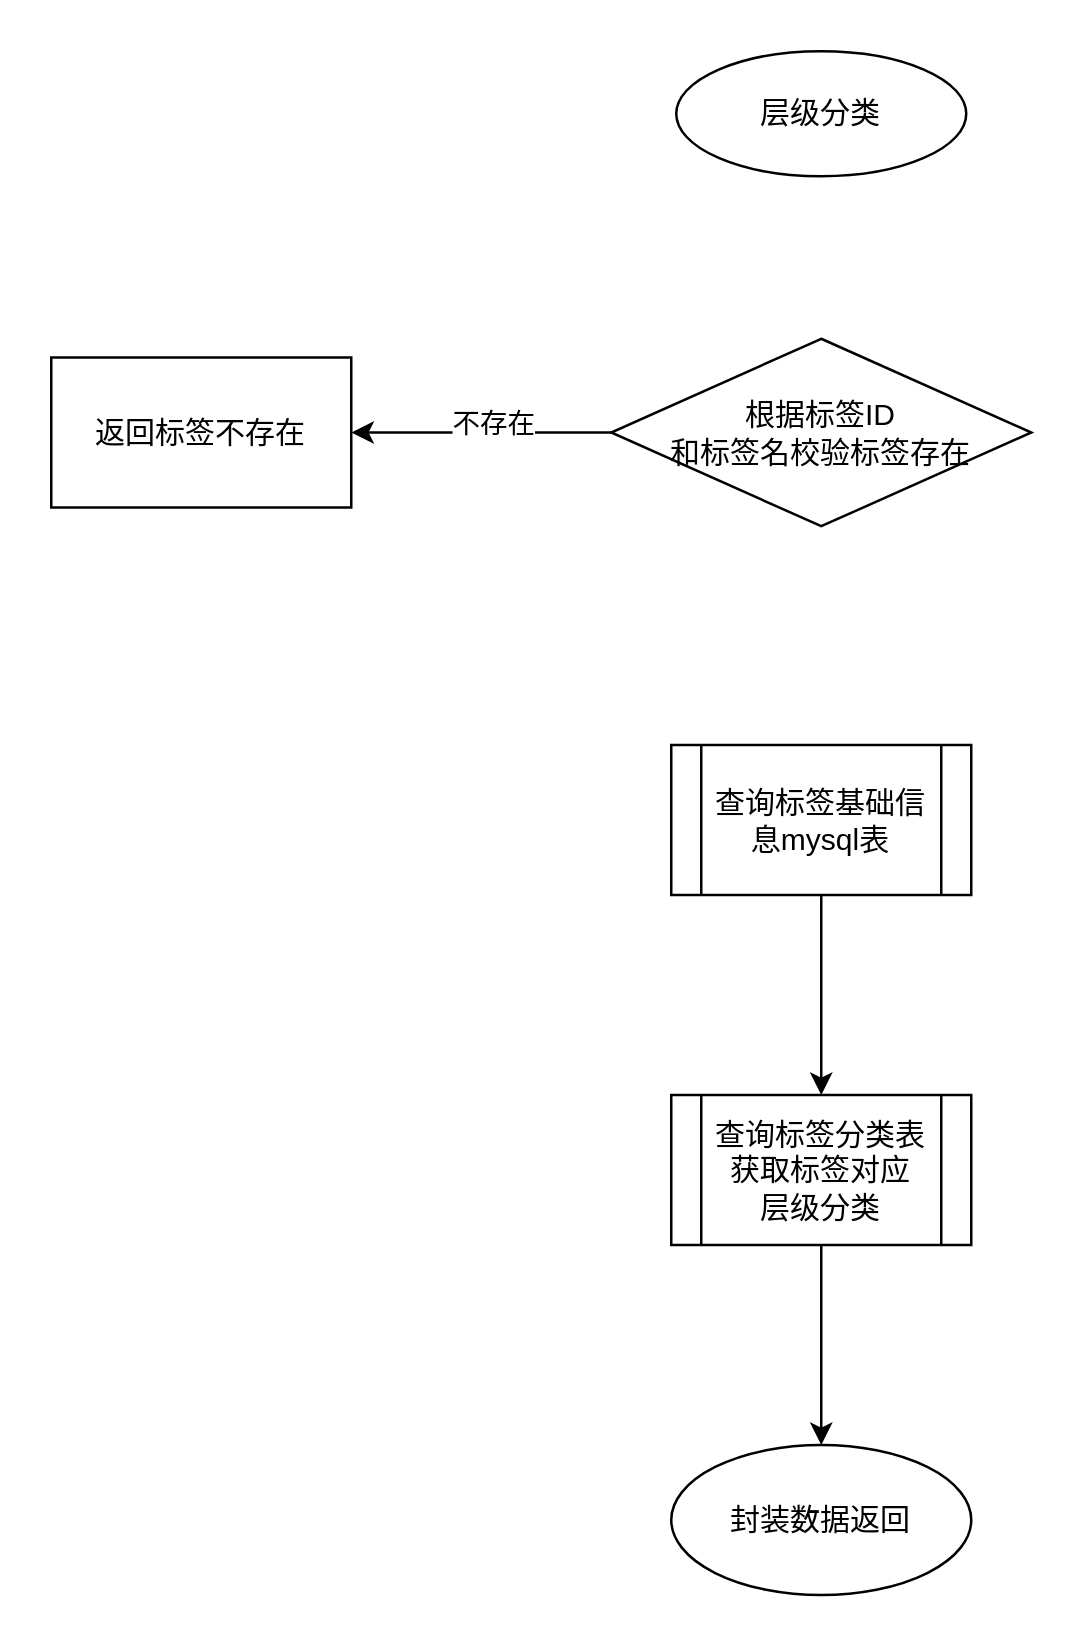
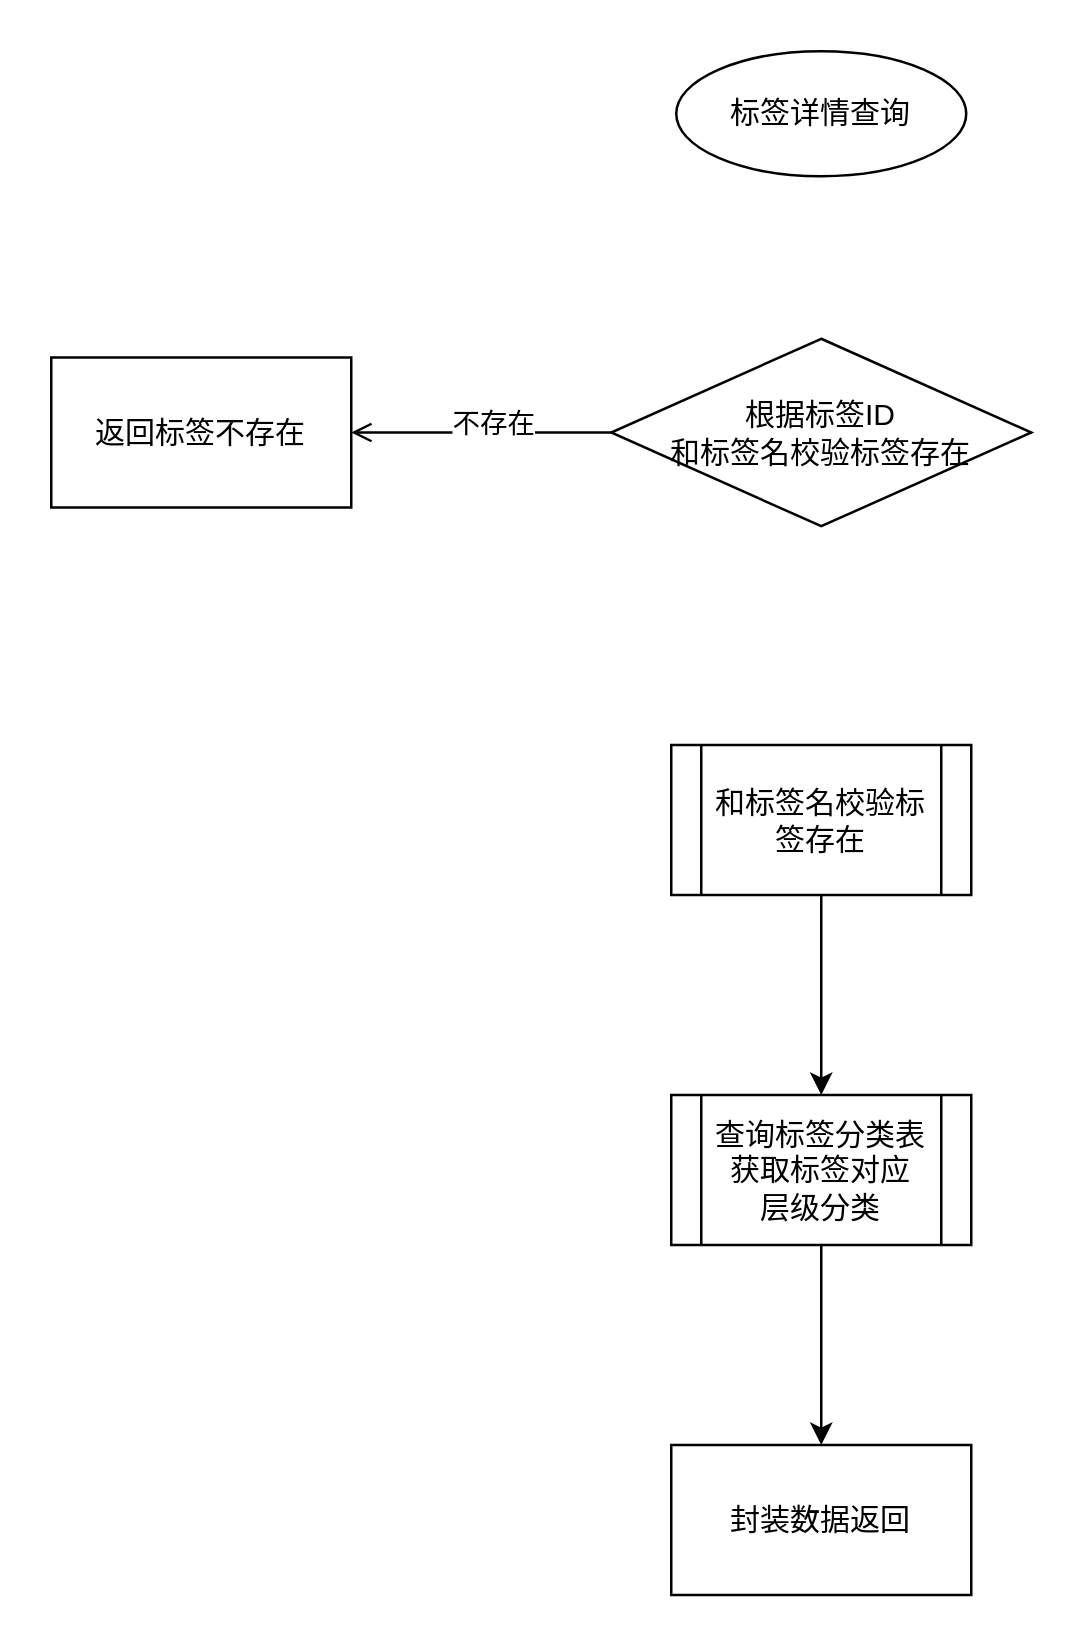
node "层级分类": label "层级分类" -> "标签详情查询"
edge "根据标签ID 和标签名校验标签存在" -> "返回标签不存在": arrowhead classic -> open
node "查询标签基础信息mysql表": label "查询标签基础信息mysql表" -> "和标签名校验标签存在"
node "封装数据返回": shape ellipse -> rectangle
